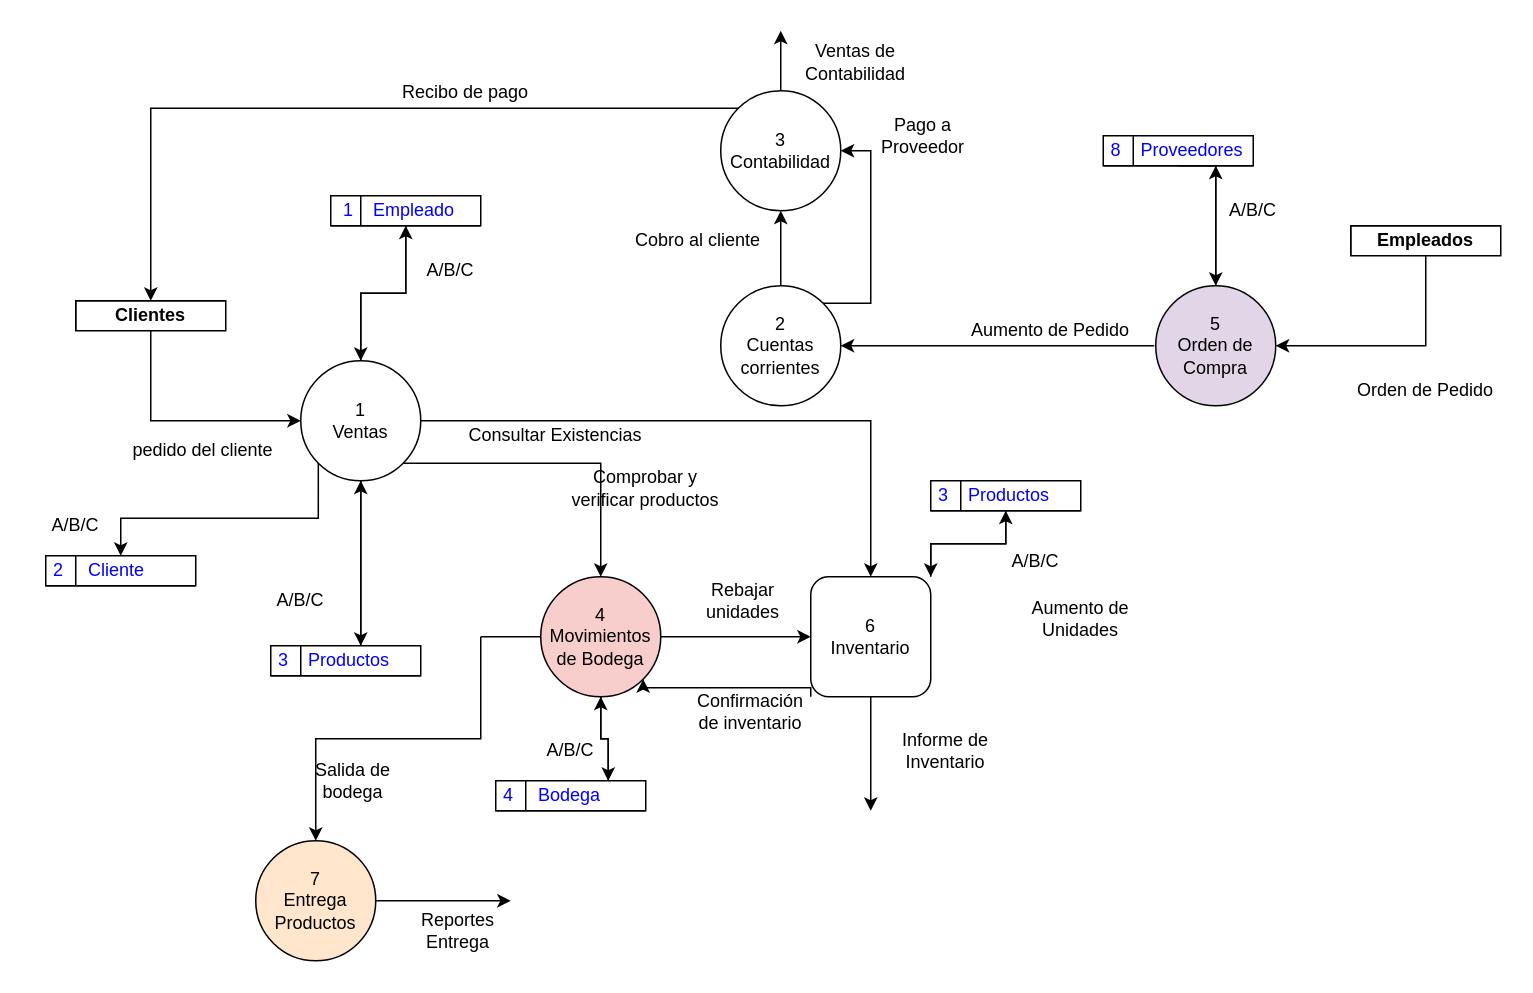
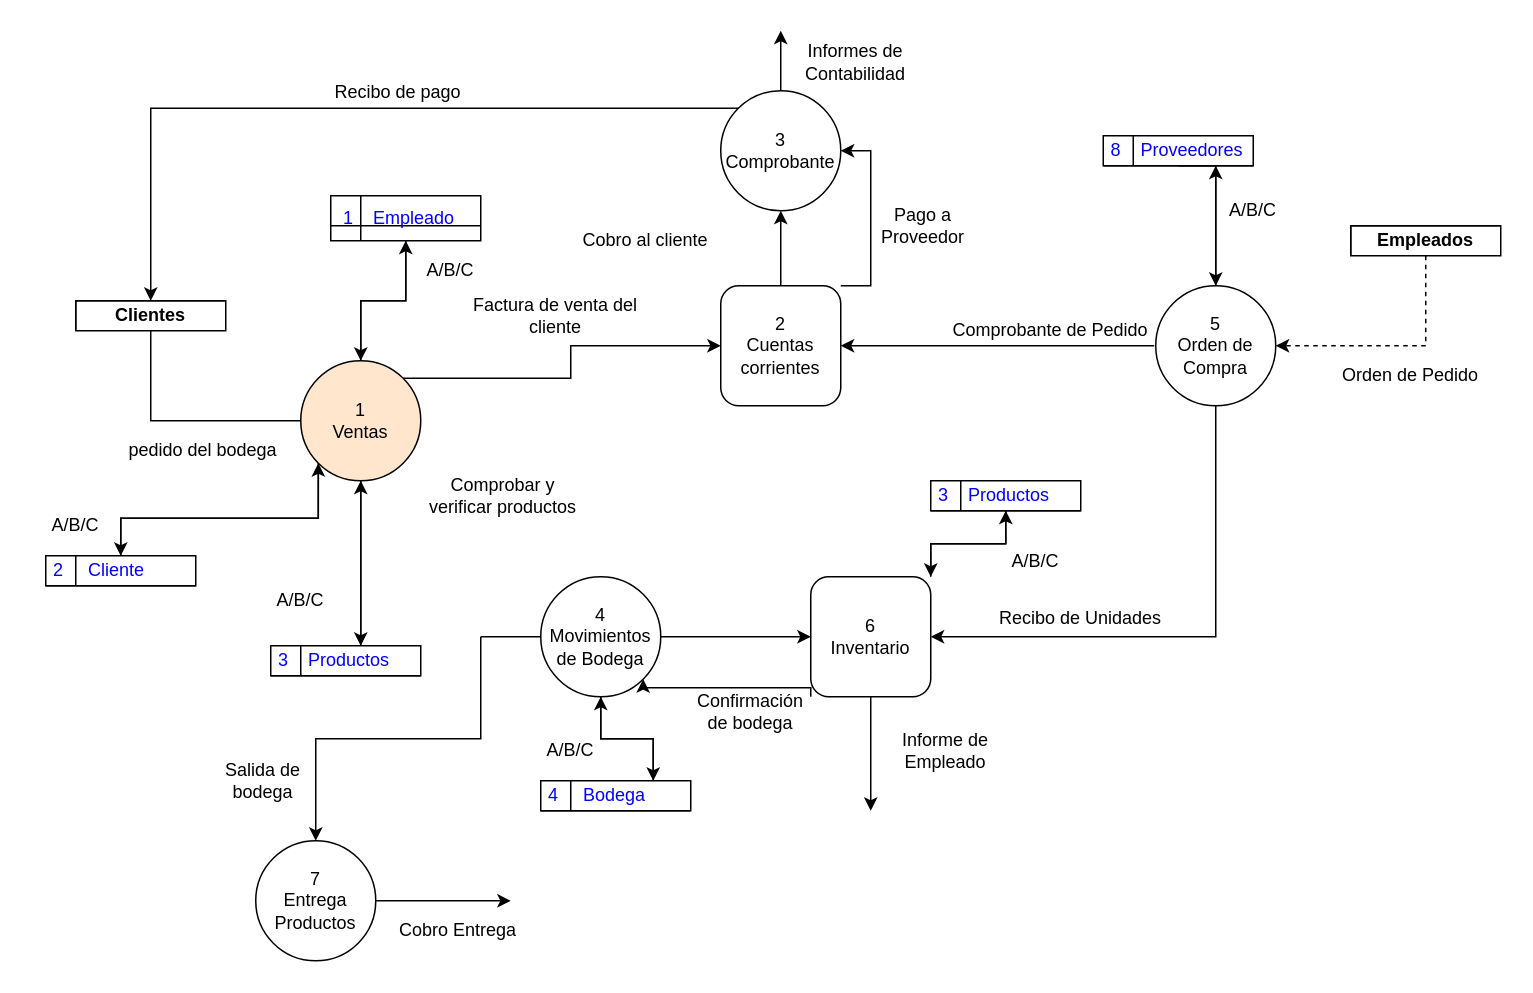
node "Ventas de Contabilidad": label "Ventas de Contabilidad" -> "Informes de Contabilidad"
node "Recibo de pago": moved (466, 92) -> (398, 92)
node "Pago a Proveedor": moved (923, 136) -> (923, 226)
node "3 Contabilidad": label "3 Contabilidad" -> "3 Comprobante"
node "1 Empleado": size 150x30 -> 150x45
node "Cobro al cliente": moved (698, 241) -> (646, 241)
node "Factura de venta del cliente": added
node "Aumento de Pedido": label "Aumento de Pedido" -> "Comprobante de Pedido"
node "2 Cuentas corrientes": shape ellipse -> rounded rectangle
node "5 Orden de Compra": fillcolor #e1d5e7 -> #ffffff
edge "Empleados" -> "5 Orden de Compra": style solid -> dashed
edge "1 Ventas" -> "2 Cuentas corrientes": added
node "Orden de Pedido": moved (1426, 391) -> (1411, 376)
edge "Clientes" -> "1 Ventas": arrowhead classic -> none
node "1 Ventas": fillcolor #ffffff -> #ffe6cc
edge "1 Ventas" -> "6 Inventario": removed
node "Consultar Existencias": removed
node "pedido del cliente": label "pedido del cliente" -> "pedido del bodega"
edge "1 Ventas" -> "4 Movimientos de Bodega": removed
node "Comprobar y verificar productos": moved (646, 488) -> (503, 496)
edge "2 Cliente" -> "1 Ventas": added
node "Rebajar unidades": removed
node "Aumento de Unidades": label "Aumento de Unidades" -> "Recibo de Unidades"
node "4 Movimientos de Bodega": fillcolor #f8cecc -> #ffffff
edge "5 Orden de Compra" -> "6 Inventario": added
node "Confirmación de inventario": label "Confirmación de inventario" -> "Confirmación de bodega"
node "Informe de Inventario": label "Informe de Inventario" -> "Informe de Empleado"
node "Salida de bodega": moved (353, 781) -> (263, 781)
node "4 Bodega": moved (571, 796) -> (616, 796)
node "7 Entrega Productos": fillcolor #ffe6cc -> #ffffff
node "Reportes Entrega": label "Reportes Entrega" -> "Cobro Entrega"
